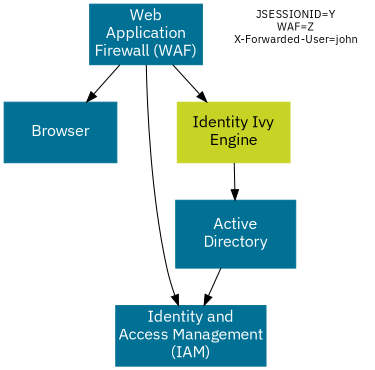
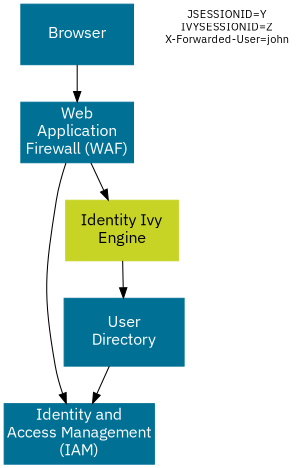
node "JSESSIONID=Y WAF=Z X-Forwarded-User=john": label "JSESSIONID=Y WAF=Z X-Forwarded-User=john" -> "JSESSIONID=Y IVYSESSIONID=Z X-Forwarded-User=john"
edge "Web Application Firewall (WAF)" -> "Browser": reversed
node "Active Directory": label "Active Directory" -> "User Directory"
